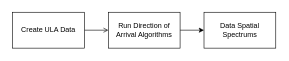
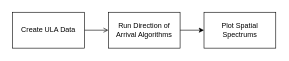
node "Data Spatial Spectrums": label "Data Spatial Spectrums" -> "Plot Spatial Spectrums"
